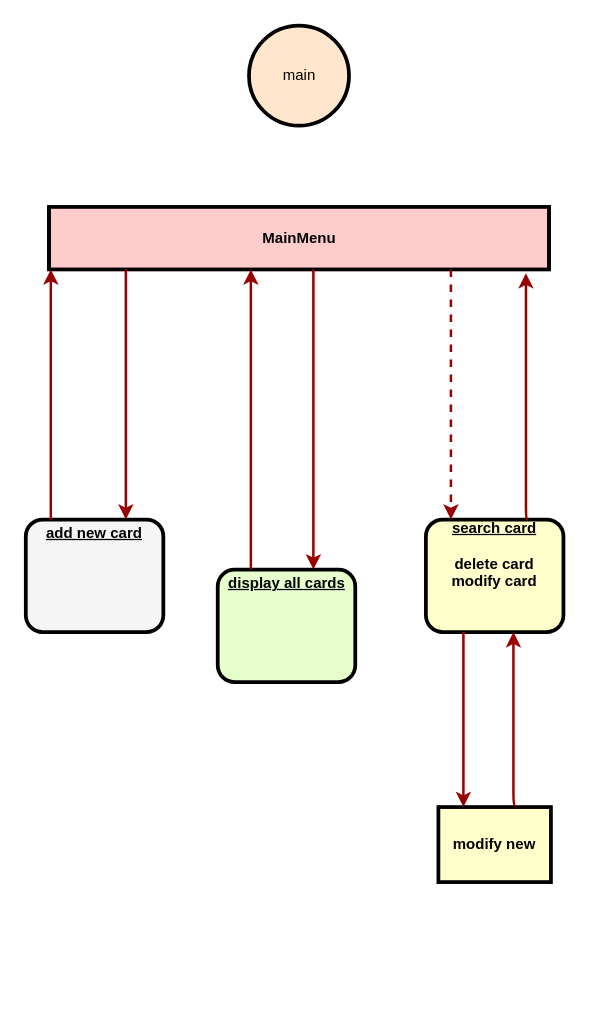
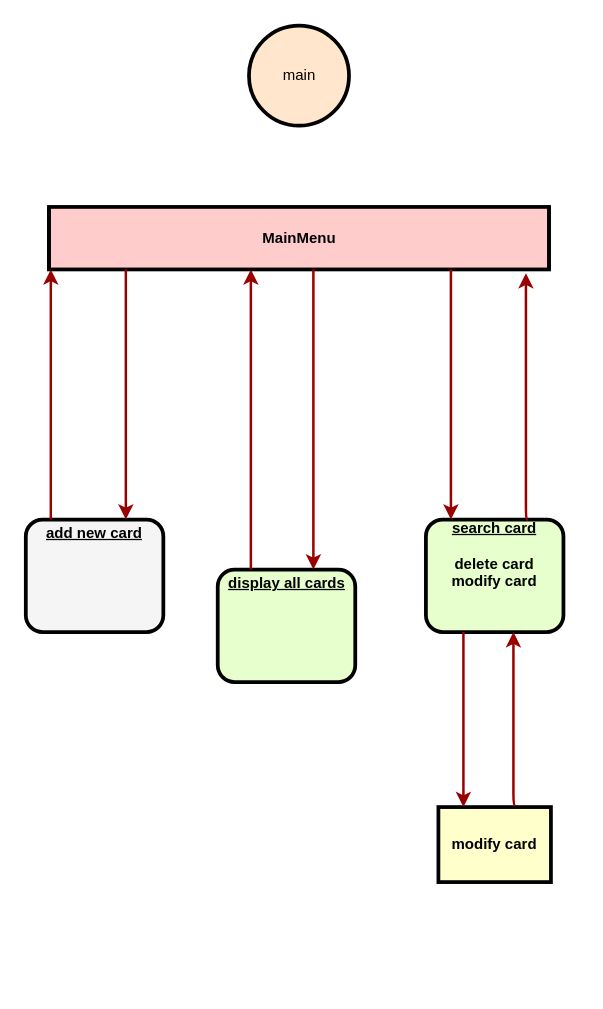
edge "MainMenu" -> "search card delete card modify card": style dashed -> solid
node "search card delete card modify card": fillcolor #ffffcc -> #e6ffcc
node "modify new": label "modify new" -> "modify card"
